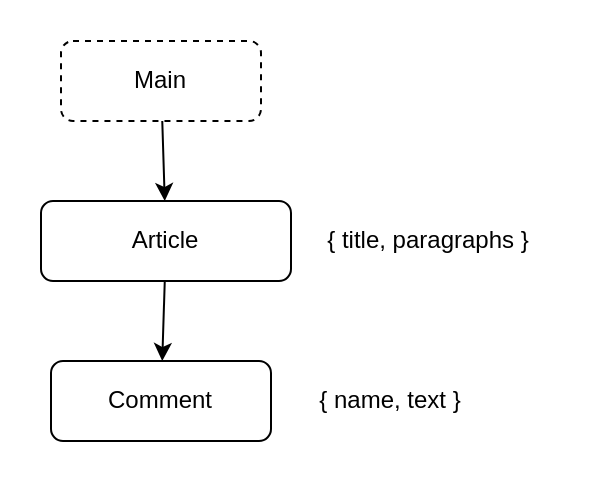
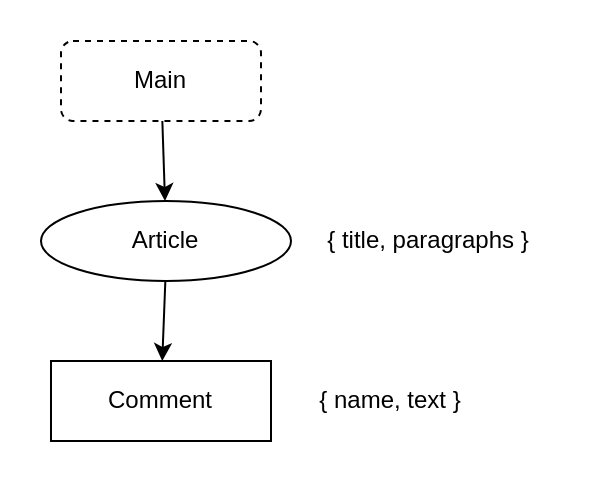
node "Article": shape rounded rectangle -> ellipse
node "Comment": shape rounded rectangle -> rectangle
